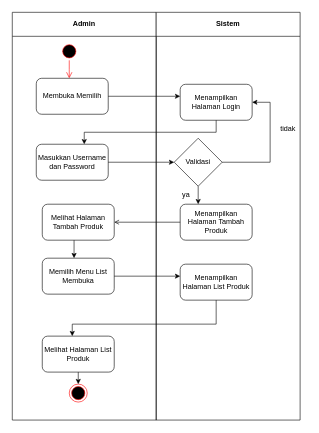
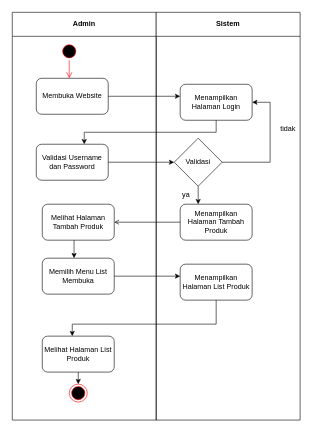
node "Membuka Memilih": label "Membuka Memilih" -> "Membuka Website"
node "Masukkan Username dan Password": label "Masukkan Username dan Password" -> "Validasi Username dan Password"
